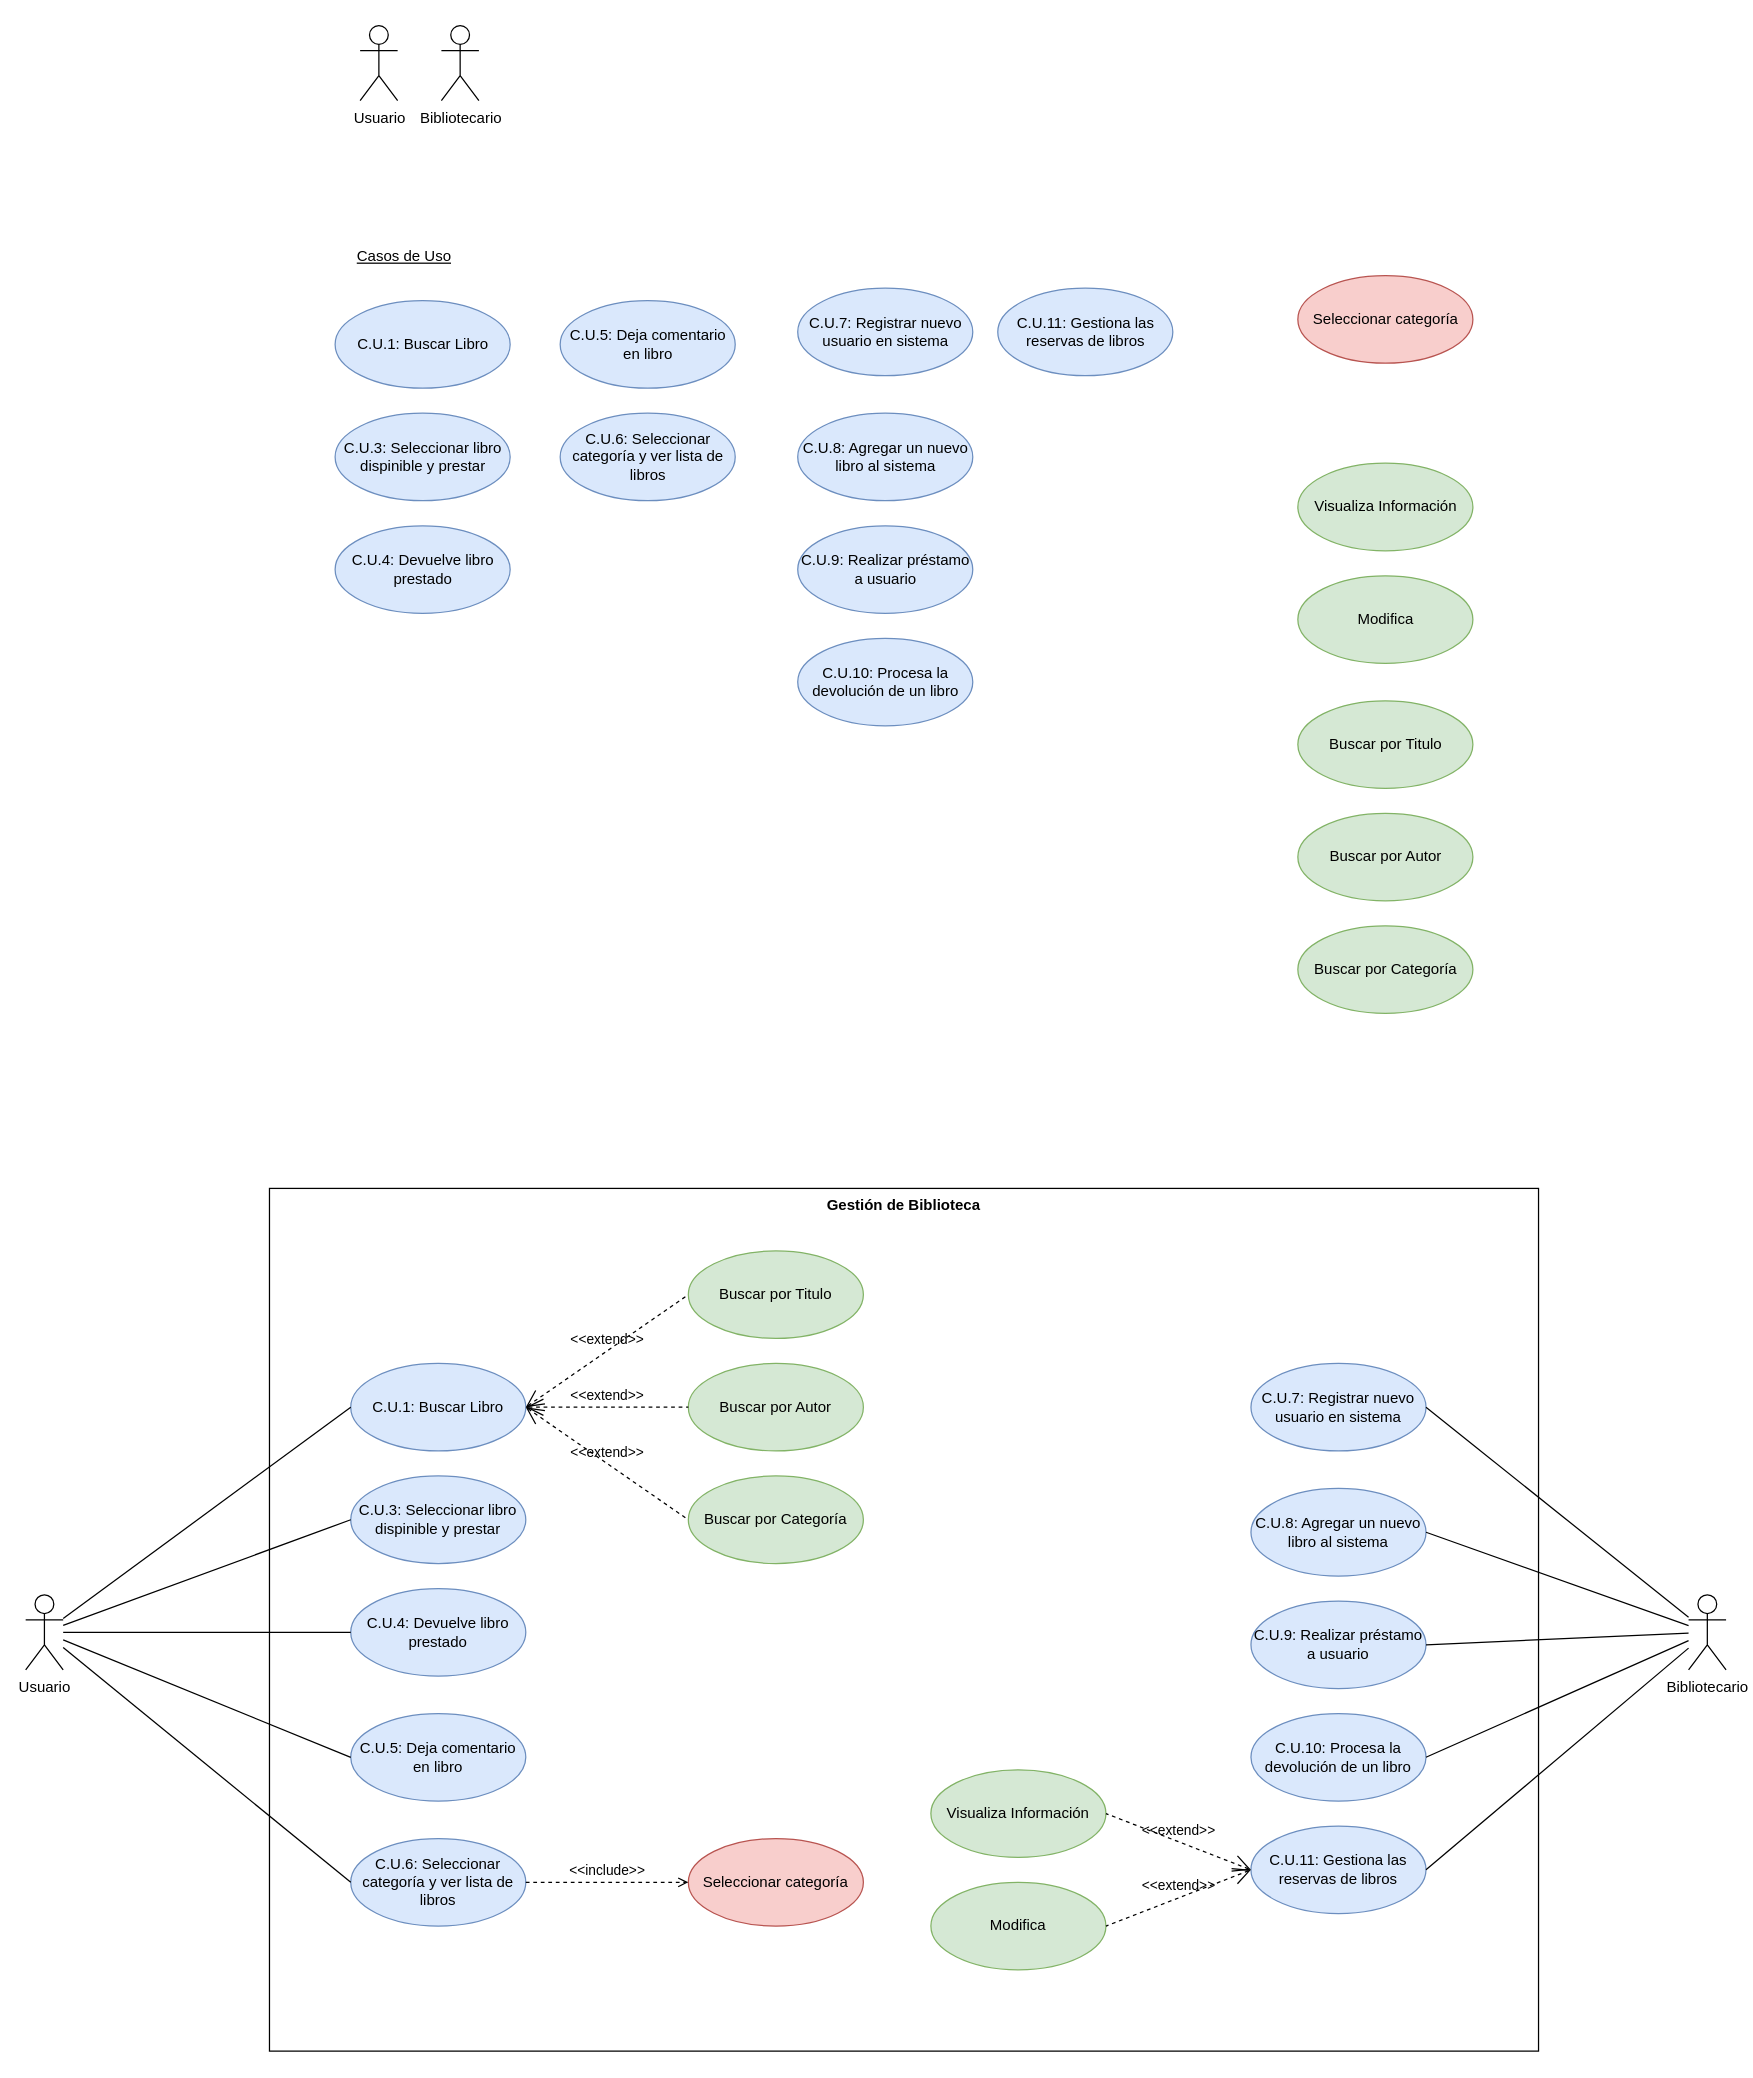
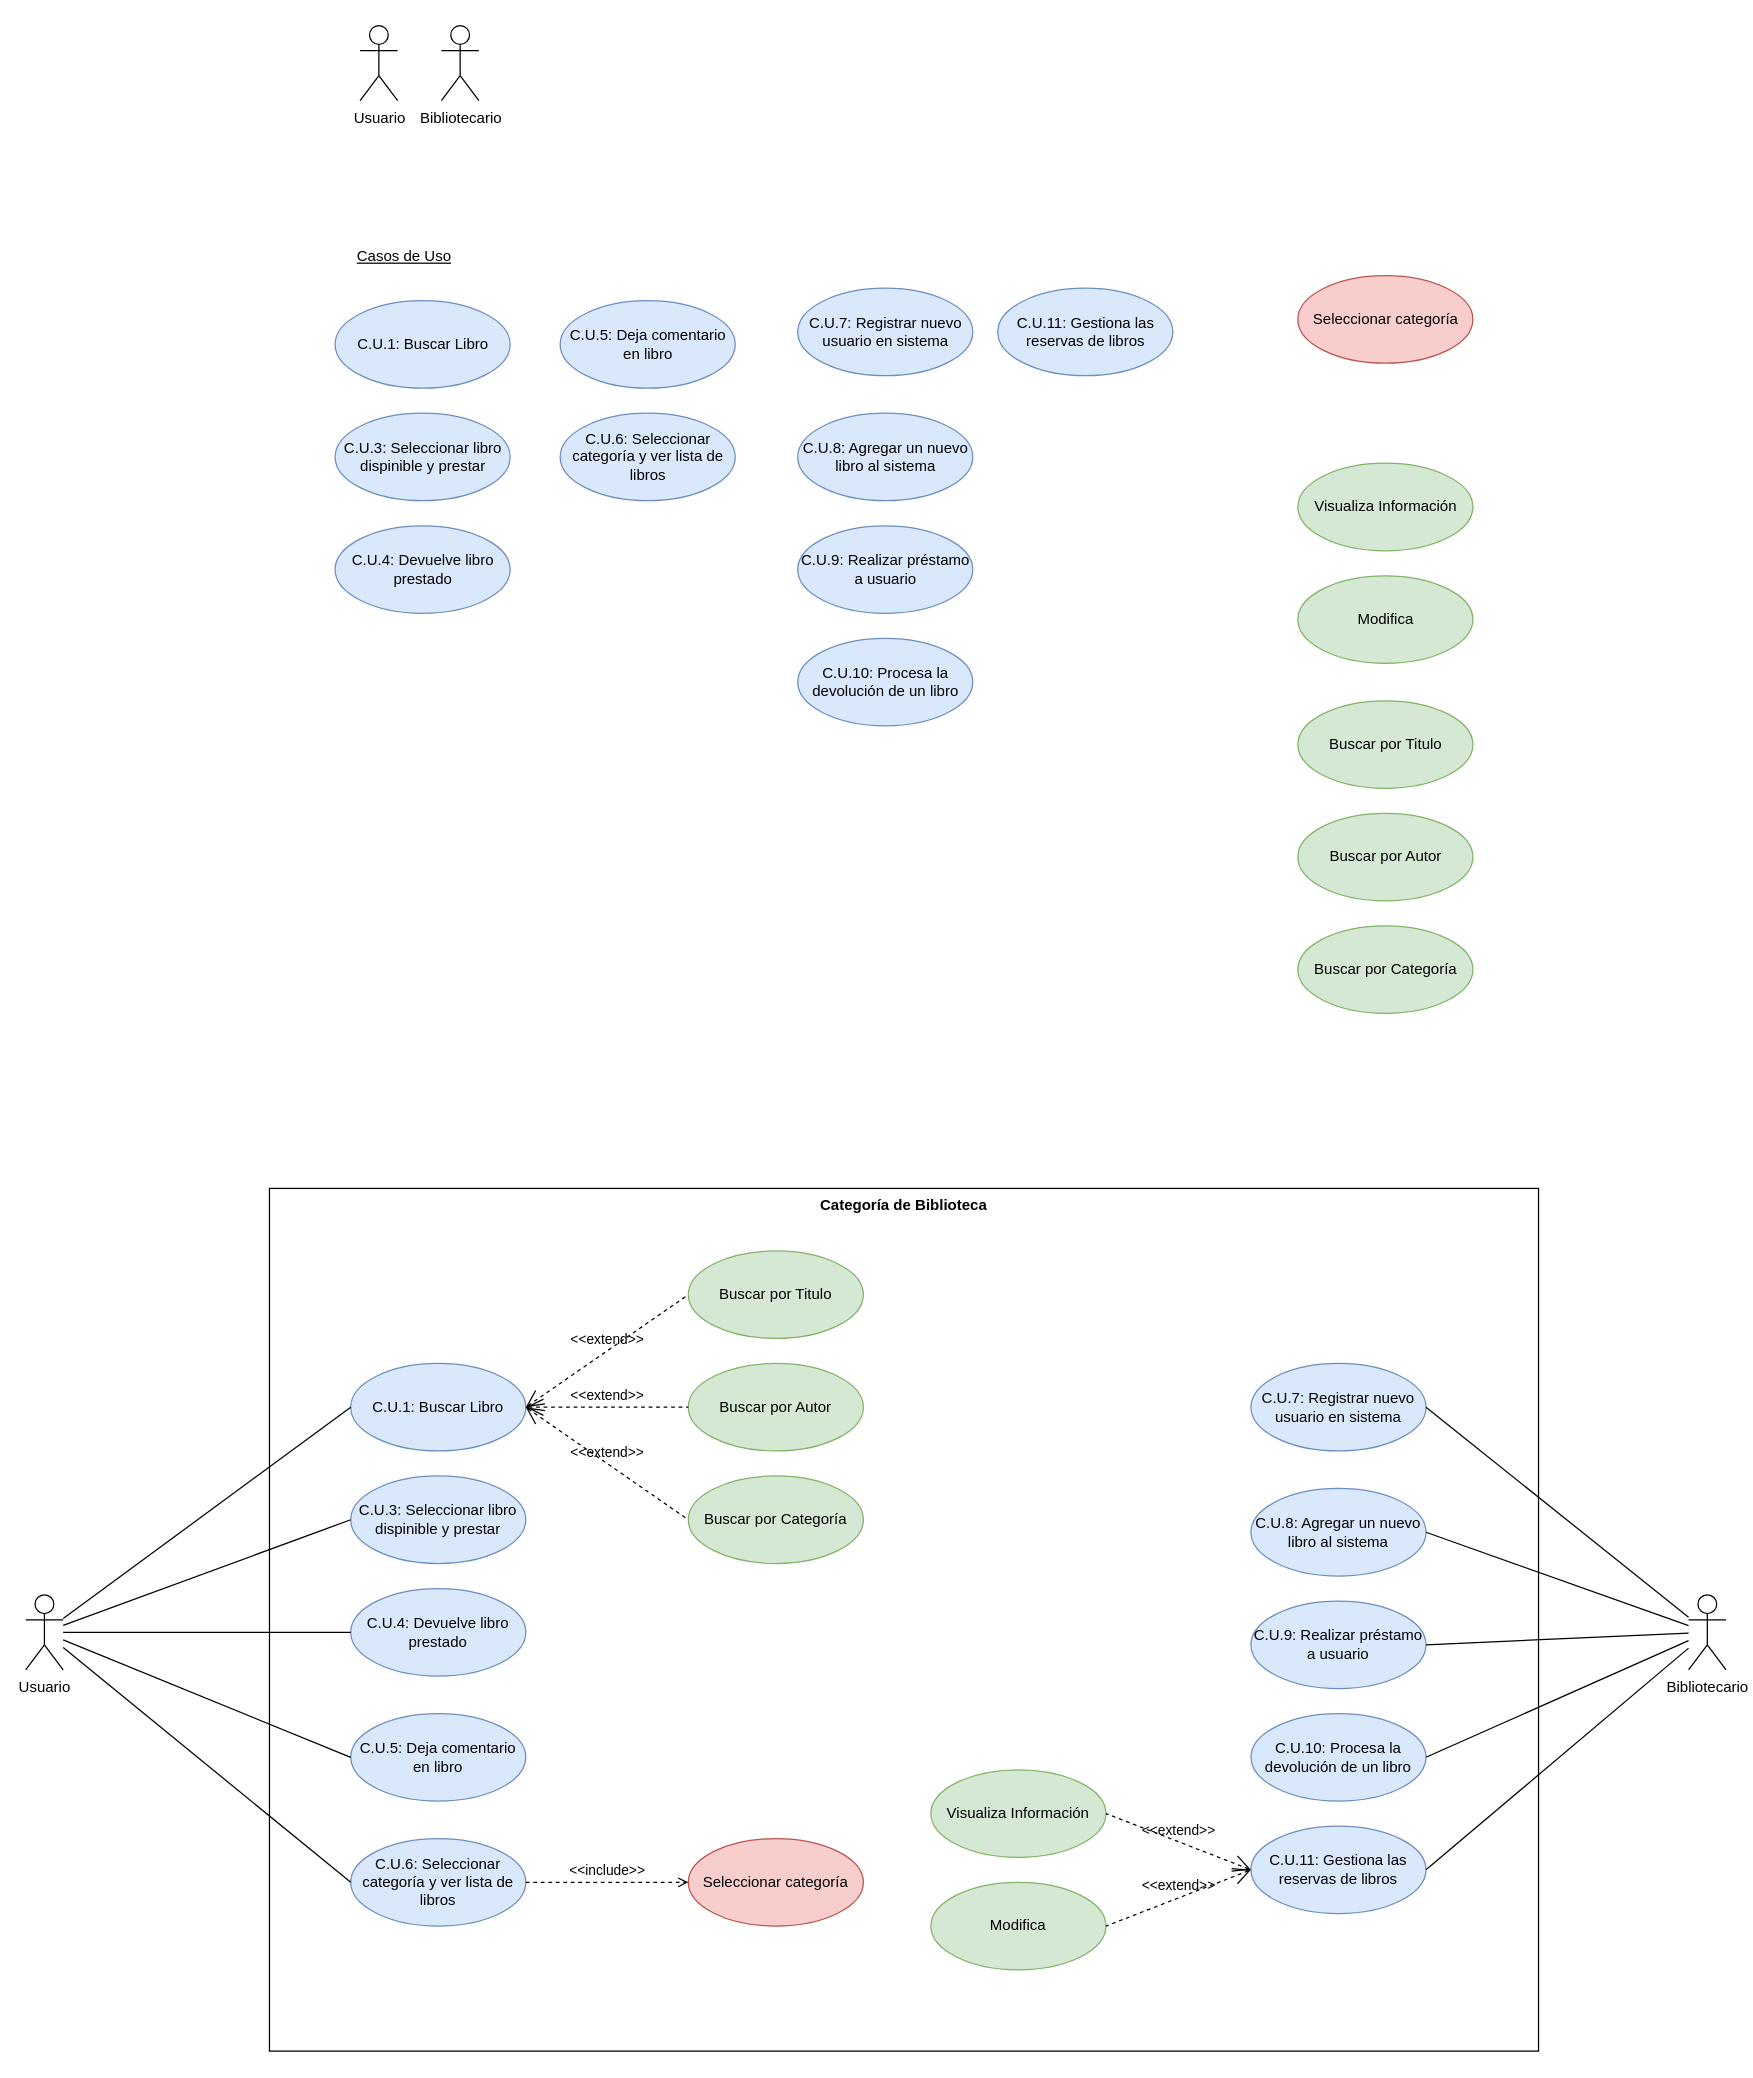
node "Gestión de Biblioteca": label "Gestión de Biblioteca" -> "Categoría de Biblioteca"
